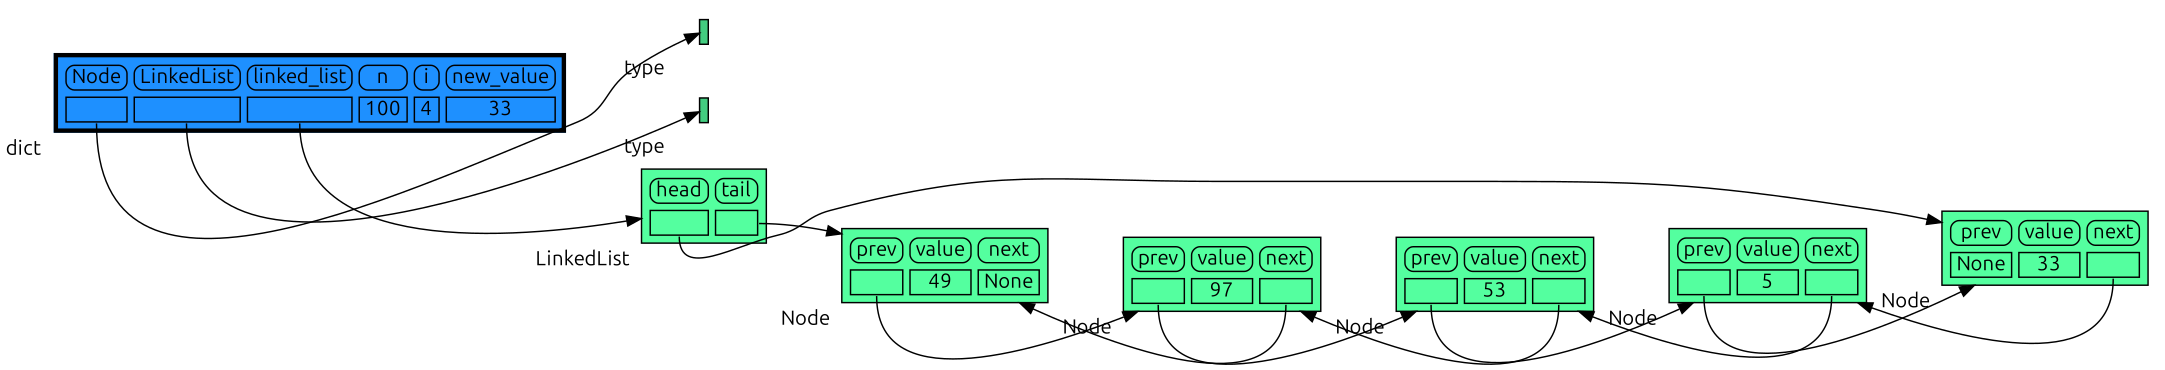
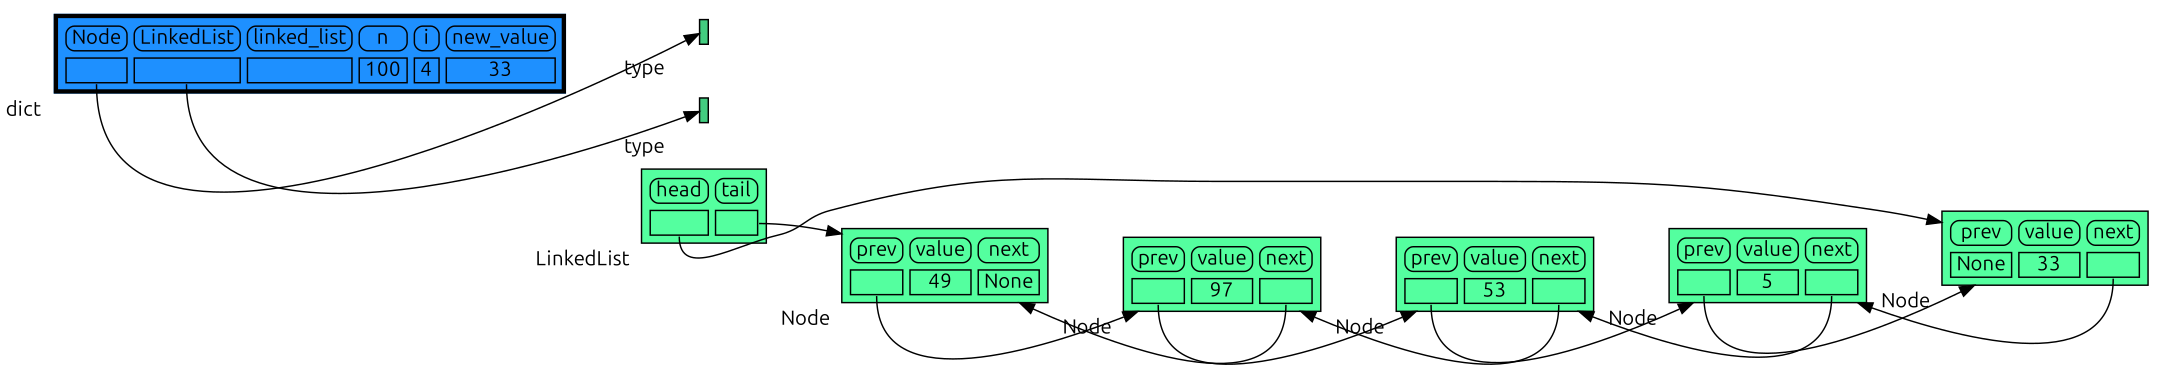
edge "Node" -> "head": removed
